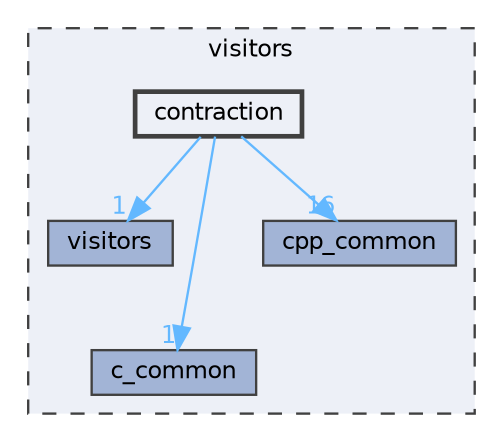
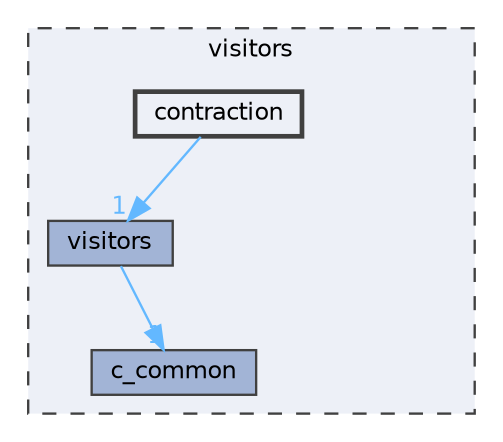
edge "contraction" -> "c_common": now "visitors" -> "c_common"
node "cpp_common": removed
